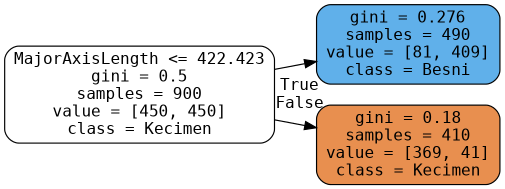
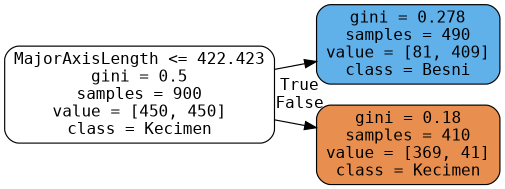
node "gini = 0.276 samples = 490 value = [81, 409] class = Besni": label "gini = 0.276 samples = 490 value = [81, 409] class = Besni" -> "gini = 0.278 samples = 490 value = [81, 409] class = Besni"
